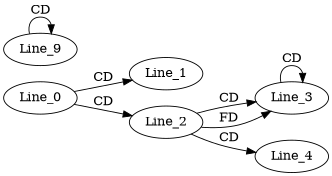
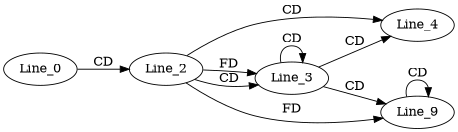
edge "Line_3" -> "Line_4": added, label "CD"
node "Line_1": removed
edge "Line_3" -> "Line_9": added, label "CD"
edge "Line_2" -> "Line_9": added, label "FD"
